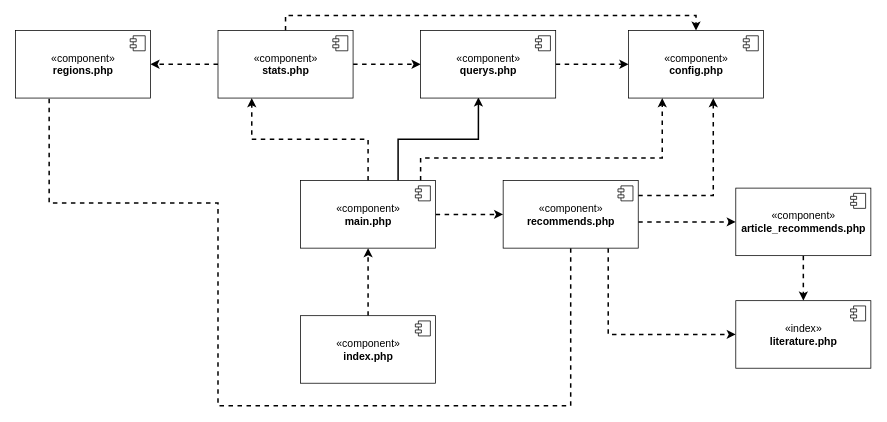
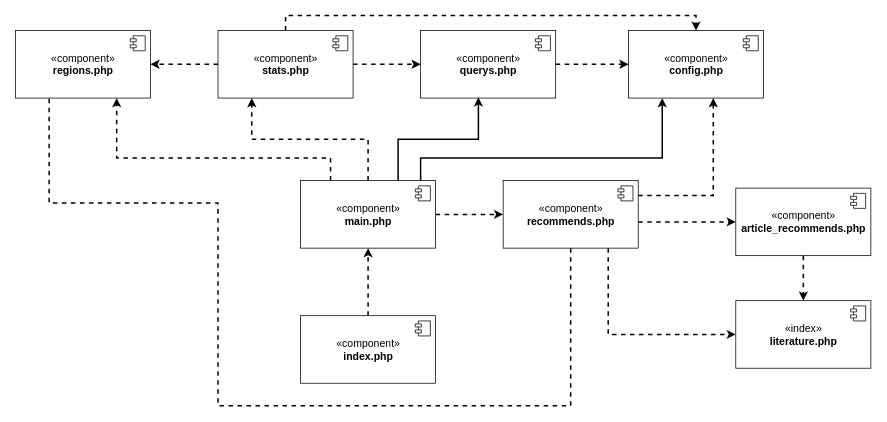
edge "«component» main.php" -> "«component» regions.php": added
edge "«component» main.php" -> "«component» config.php": style dashed -> solid
